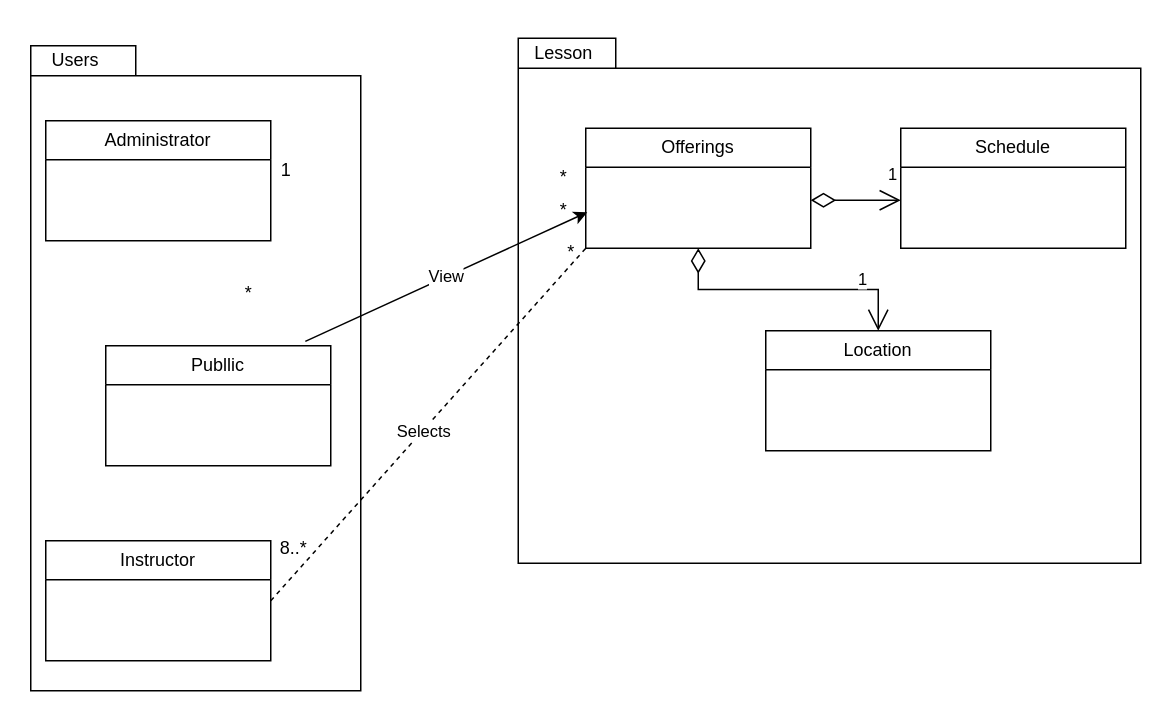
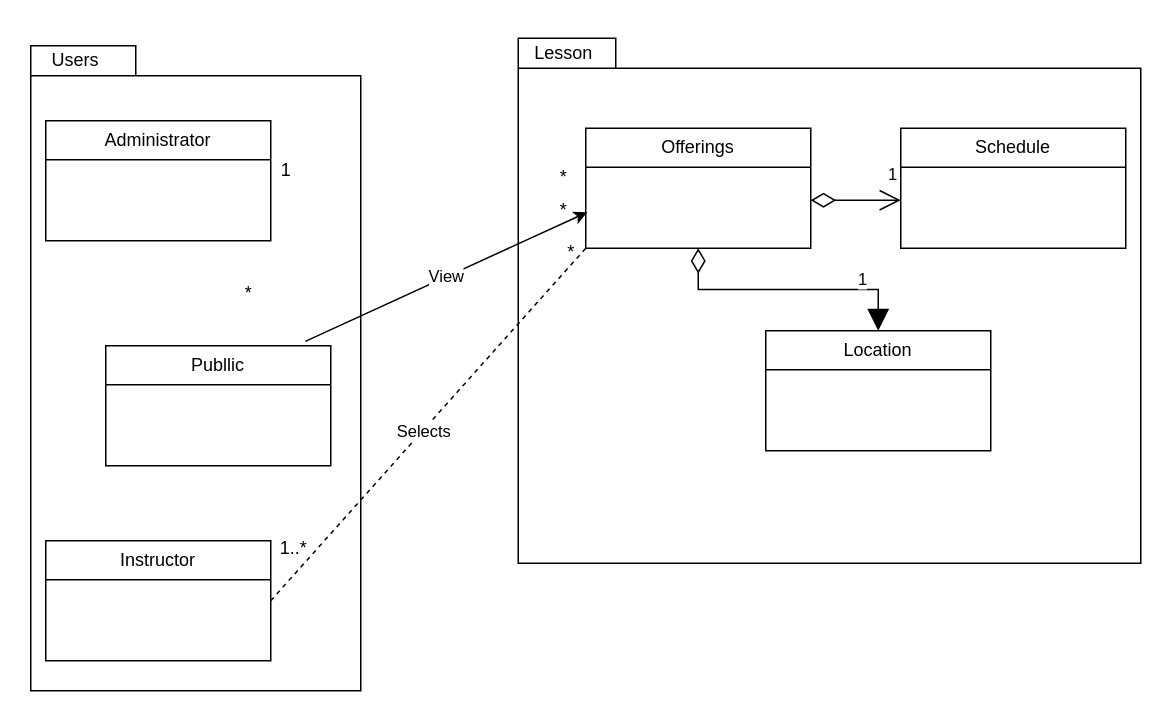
edge "Offerings" -- "Location": arrowhead open -> block
node "8..*": label "8..*" -> "1..*"
